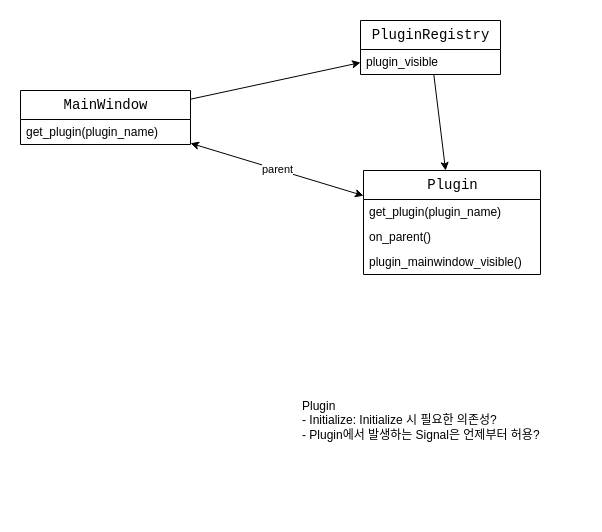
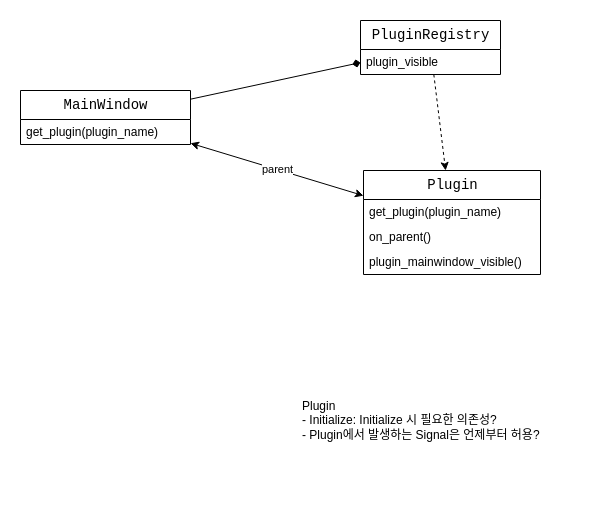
edge "MainWindow" -> "PluginRegistry": arrowhead classic -> diamond
edge "PluginRegistry" -> "Plugin": style solid -> dashed
